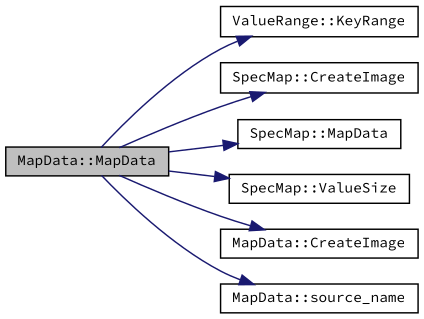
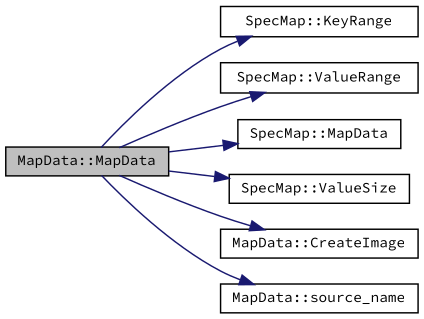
node "ValueRange::KeyRange": label "ValueRange::KeyRange" -> "SpecMap::KeyRange"
node "SpecMap::CreateImage": label "SpecMap::CreateImage" -> "SpecMap::ValueRange"
